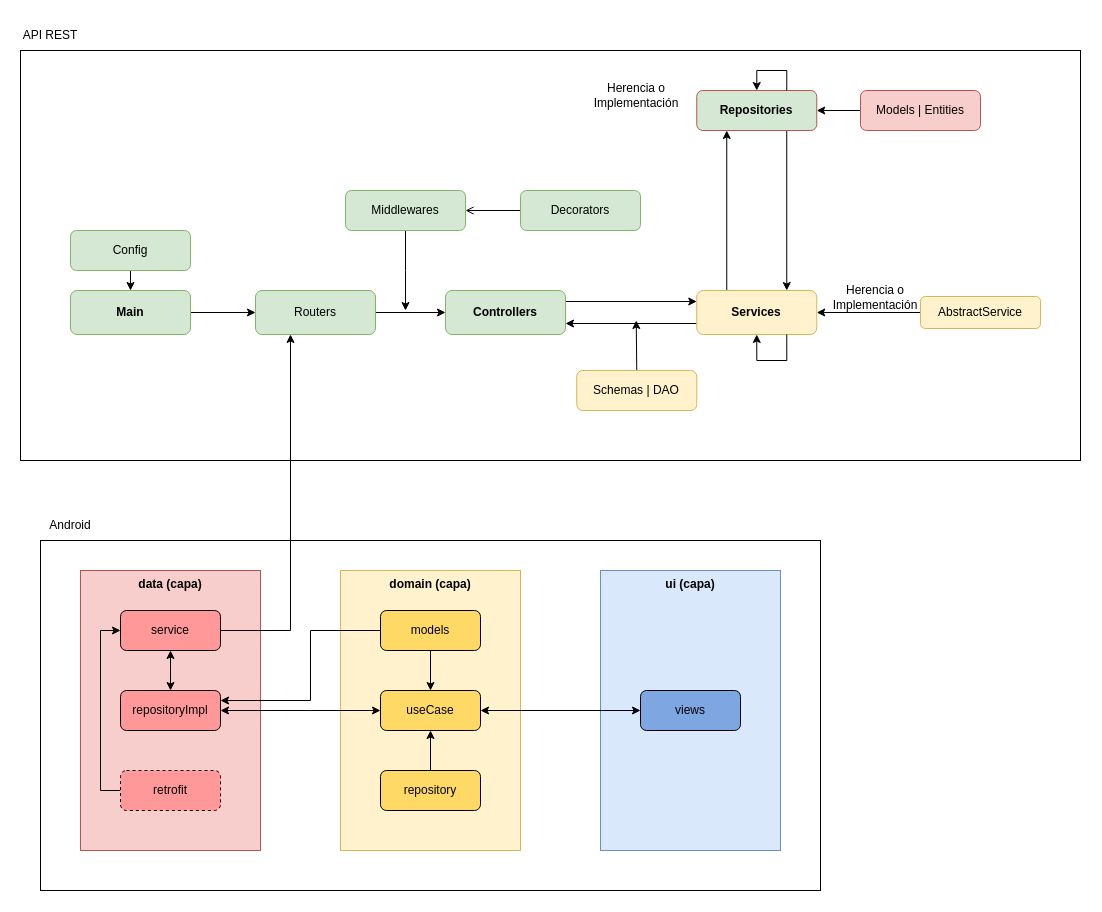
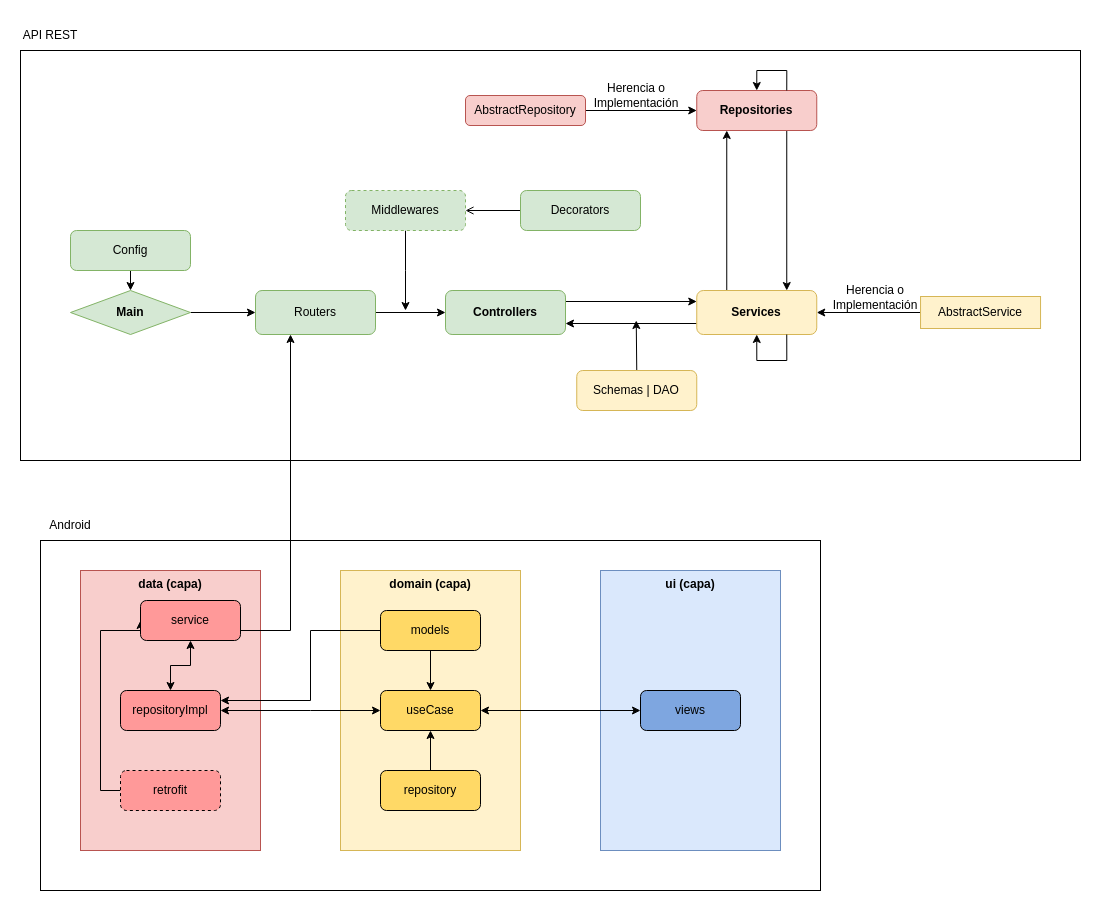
node "AbstractRepository": added
edge "AbstractRepository" -> "Repositories": added
node "Repositories": fillcolor #d5e8d4 -> #f8cecc
edge "Models | Entities" -> "Repositories": removed
node "Models | Entities": removed
node "Middlewares": style solid -> dashed
node "Main": shape rounded rectangle -> diamond
node "AbstractService": shape rounded rectangle -> rectangle
node "service": moved (171, 631) -> (191, 621)
